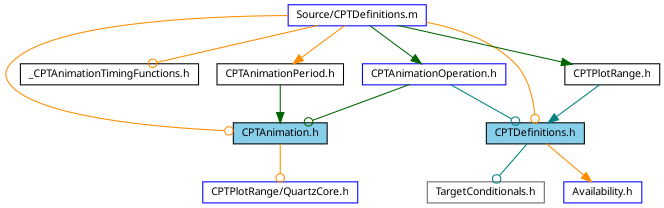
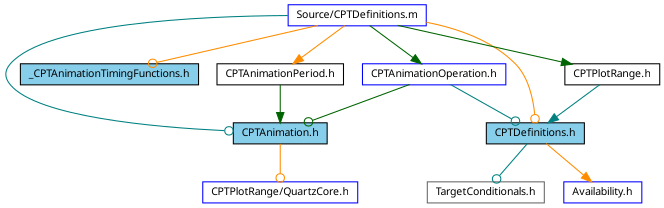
edge "Source/CPTDefinitions.m" -> "CPTAnimation.h": color darkorange -> teal
node "_CPTAnimationTimingFunctions.h": fillcolor white -> skyblue
